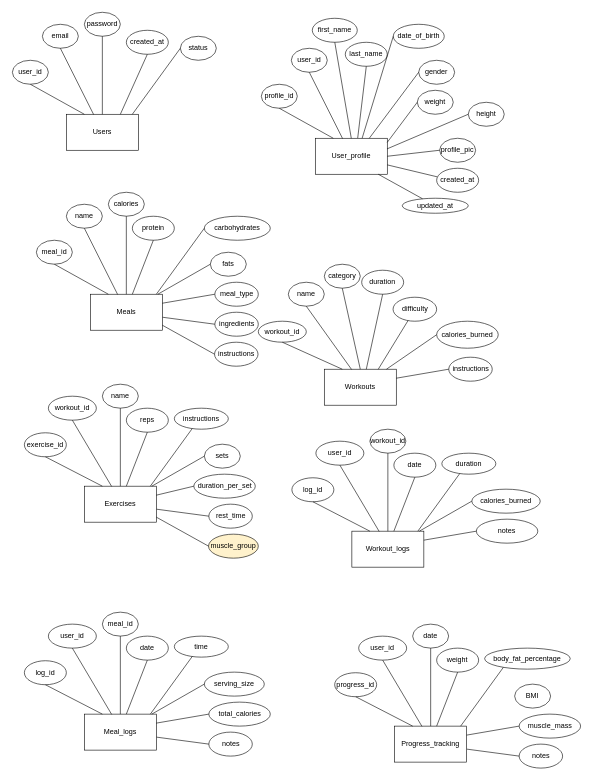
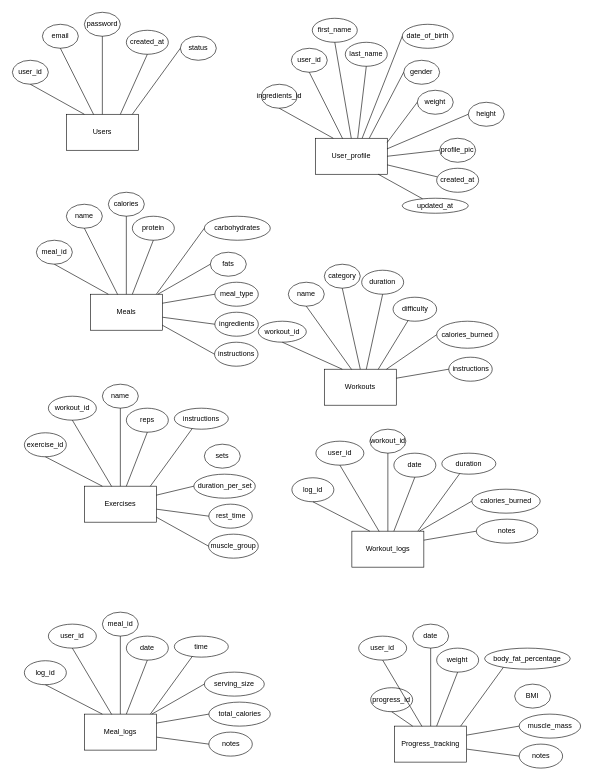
node "date_of_birth": moved (419, 36) -> (428, 36)
node "gender": moved (437, 72) -> (422, 72)
node "profile_id": label "profile_id" -> "ingredients_id"
edge "sets" -- "Exercises": removed
node "muscle_group": fillcolor #fff2cc -> #ffffff
node "progress_id": moved (356, 685) -> (392, 700)
